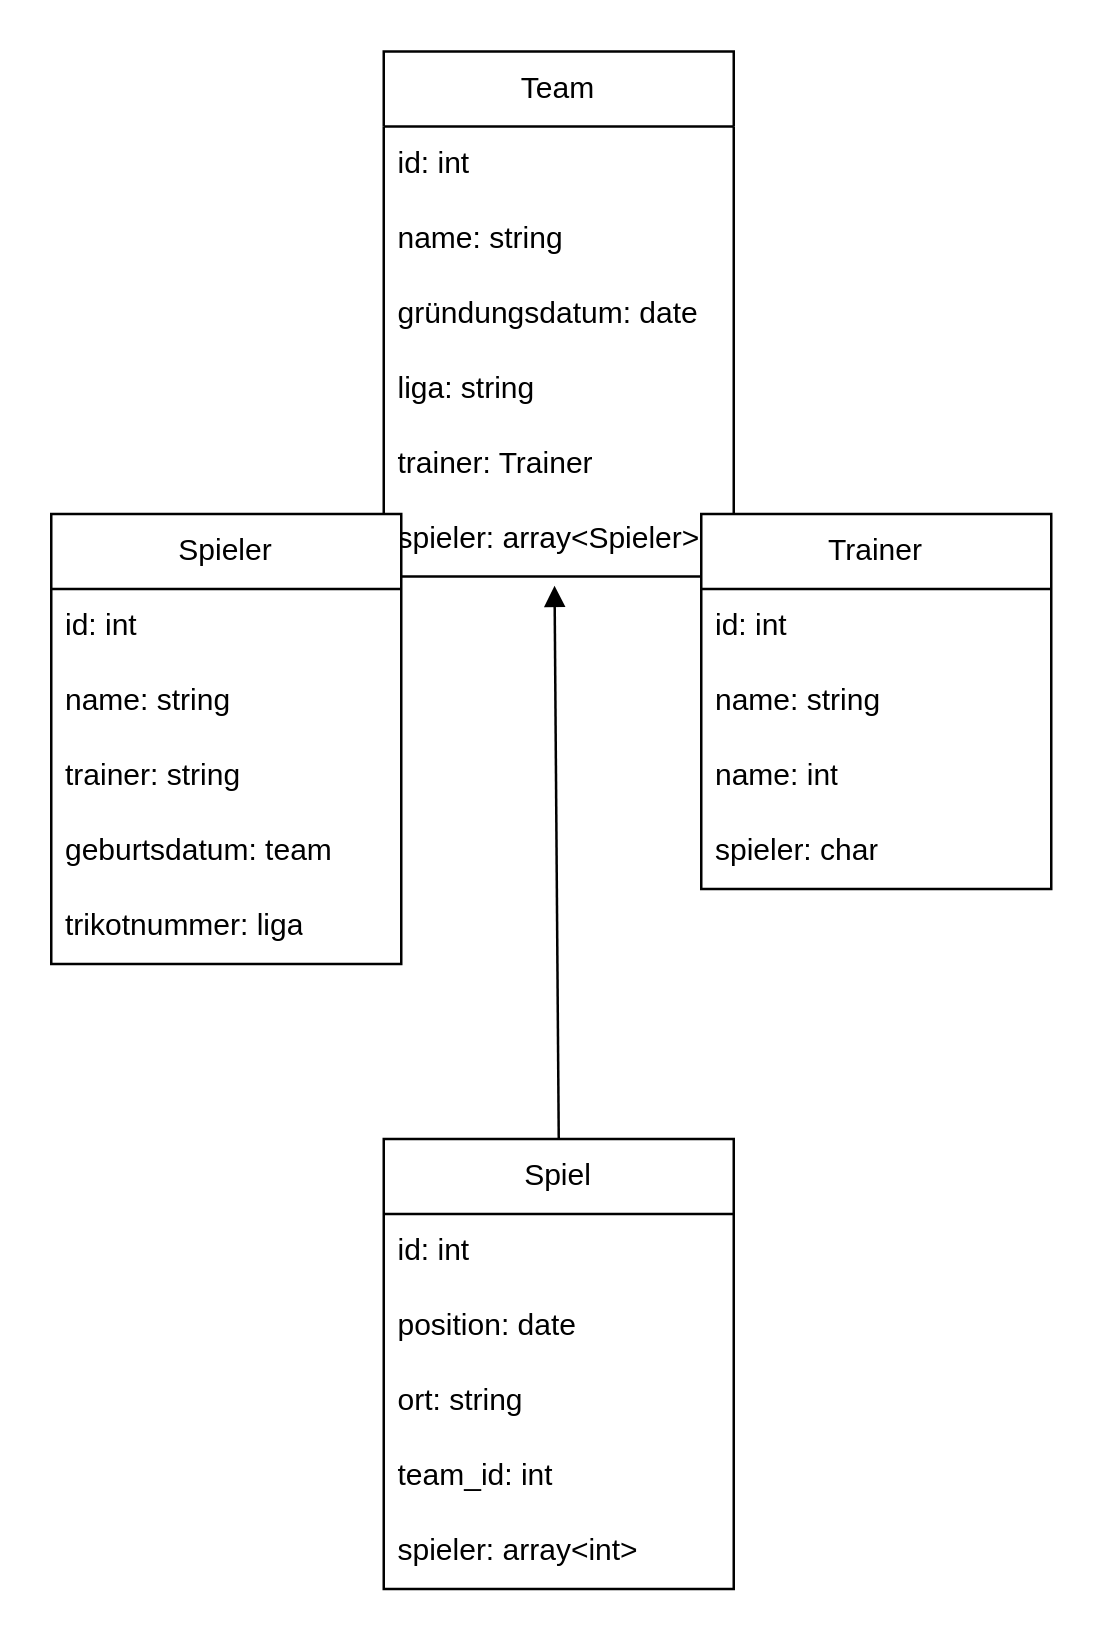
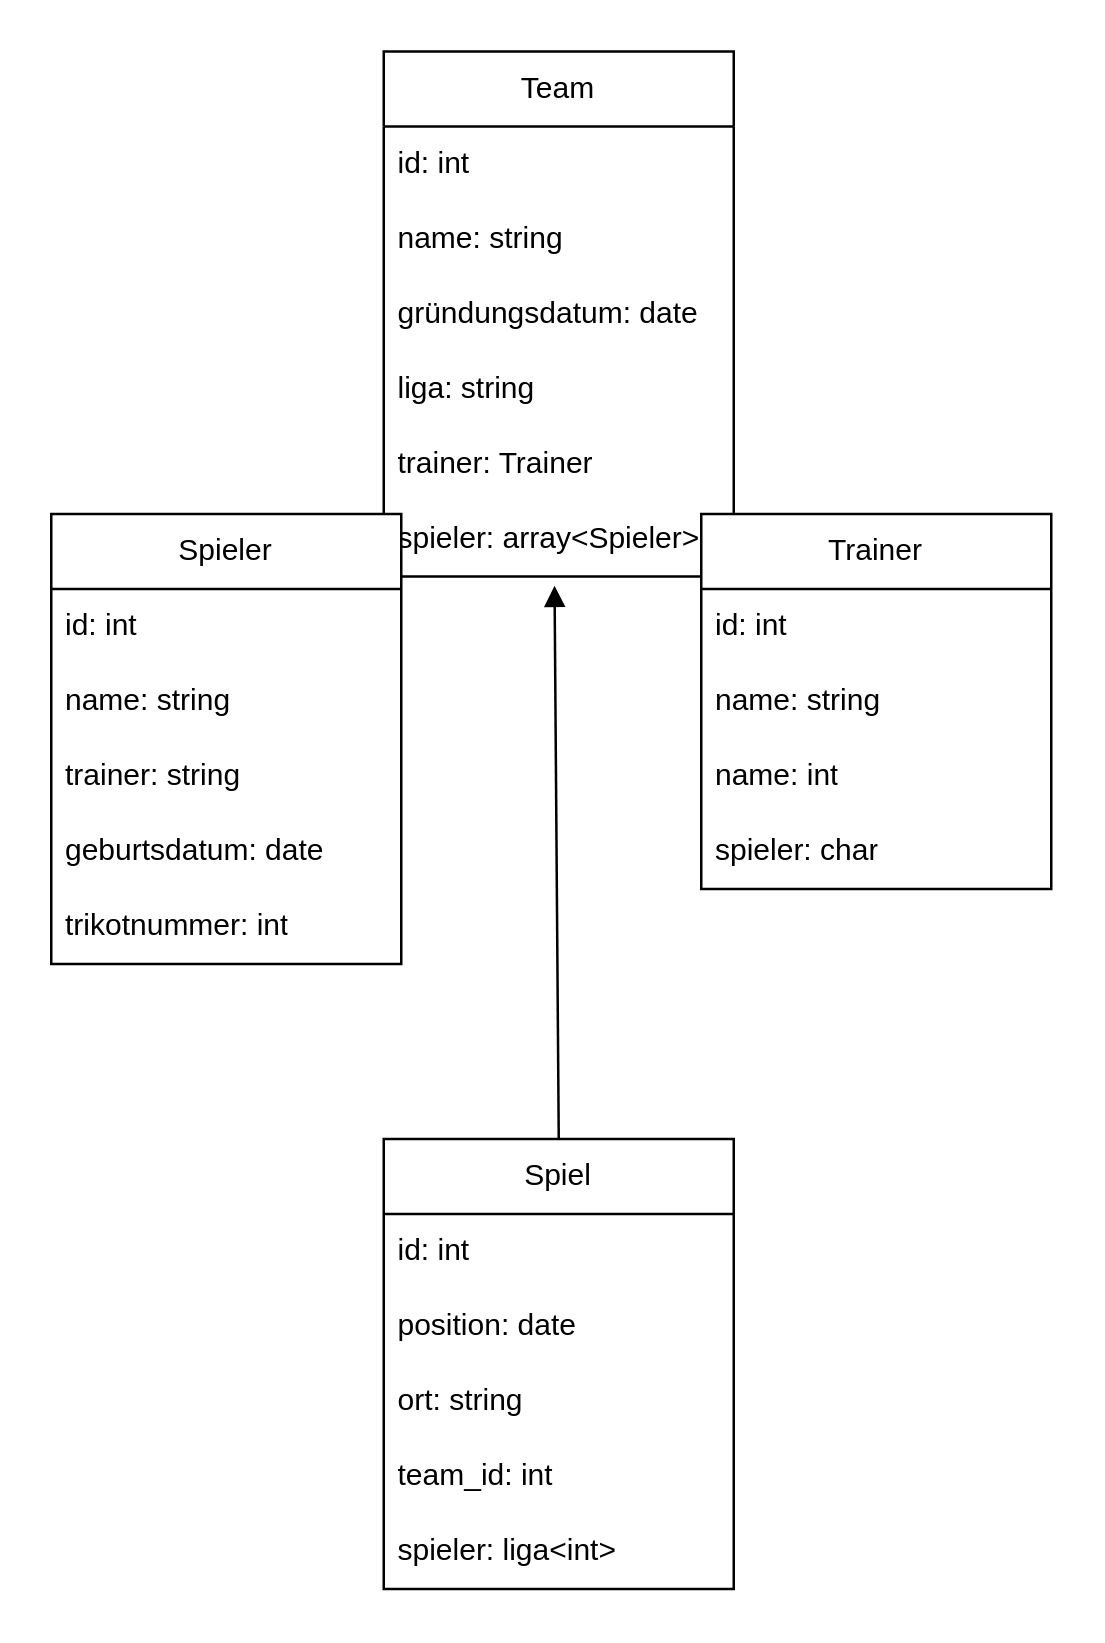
node "geburtsdatum: team": label "geburtsdatum: team" -> "geburtsdatum: date"
node "trikotnummer: liga": label "trikotnummer: liga" -> "trikotnummer: int"
node "spieler: array<int>": label "spieler: array<int>" -> "spieler: liga<int>"
